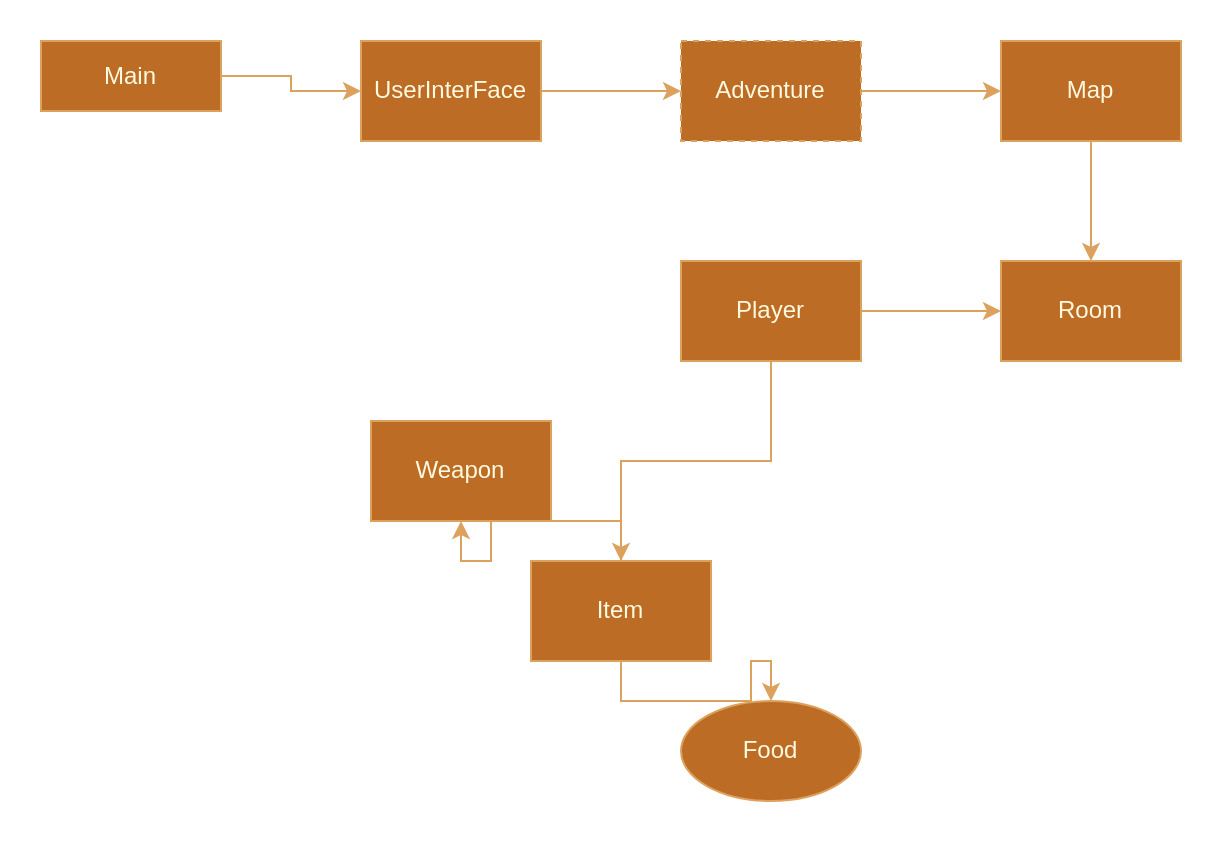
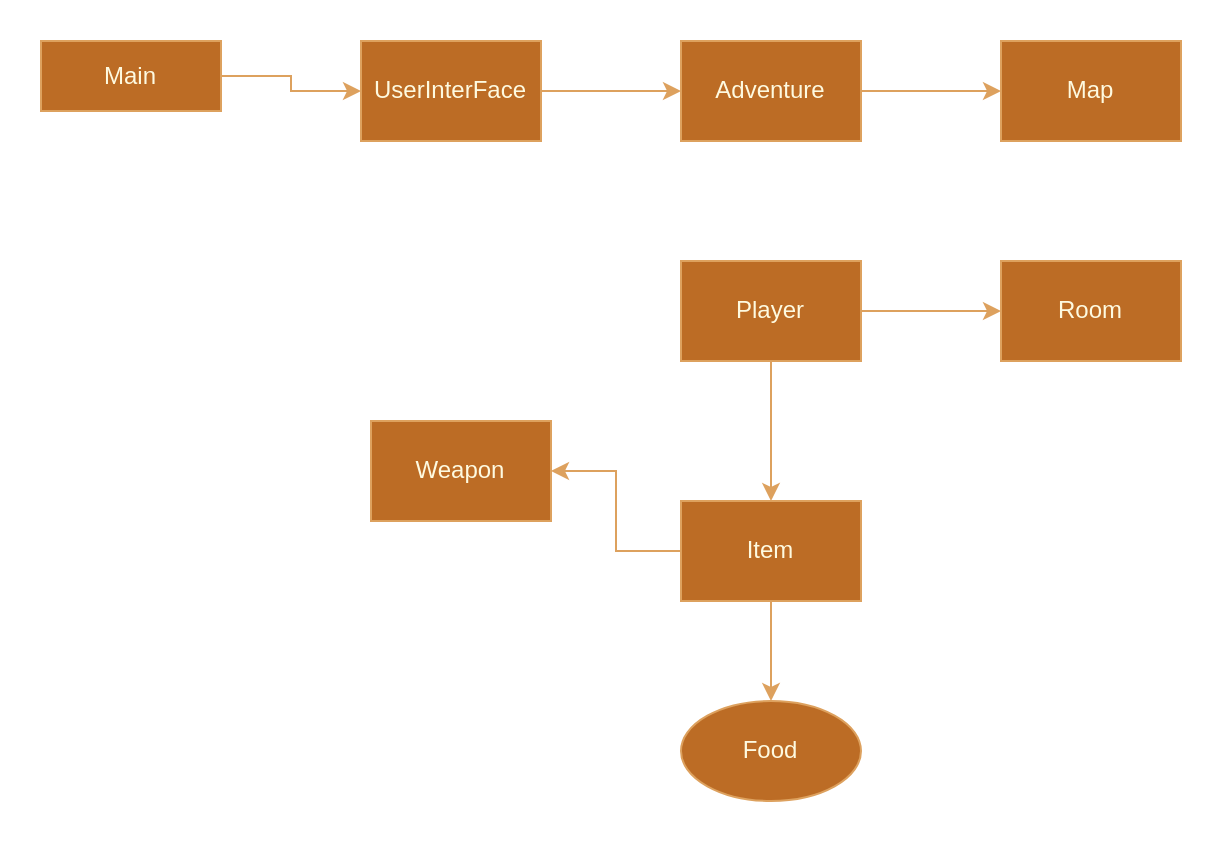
node "Adventure": style dashed -> solid
edge "Map" -> "Room": removed
node "Item": moved (621, 611) -> (771, 551)
